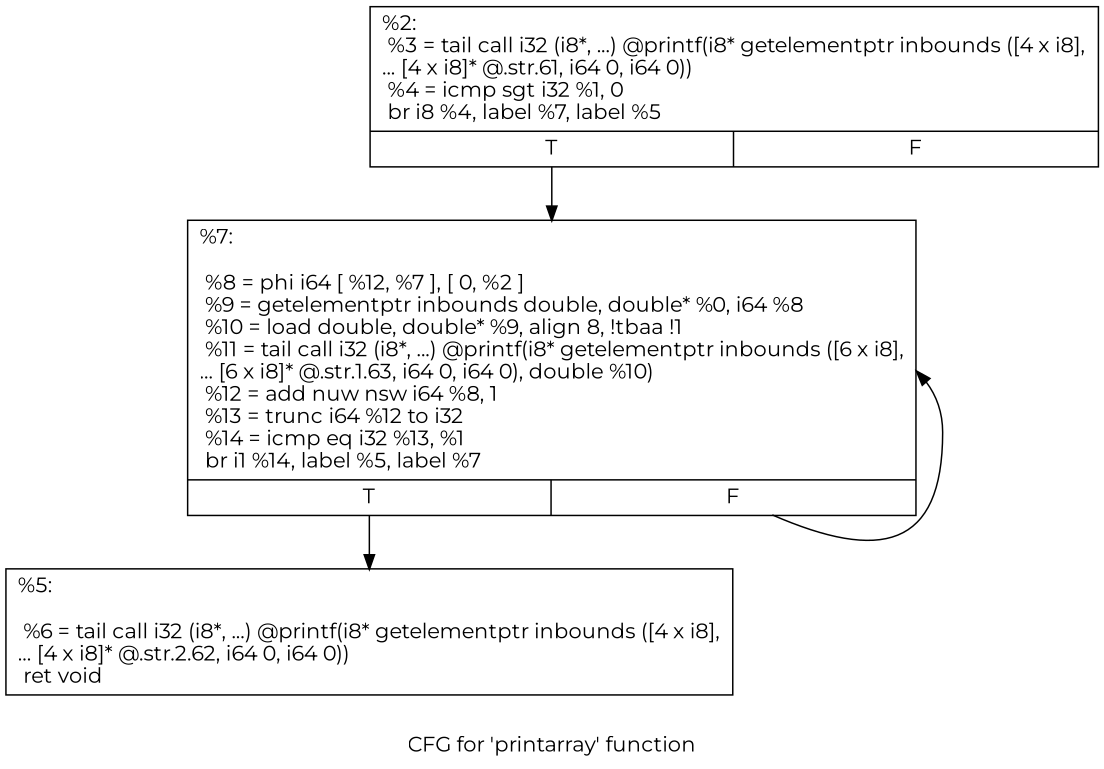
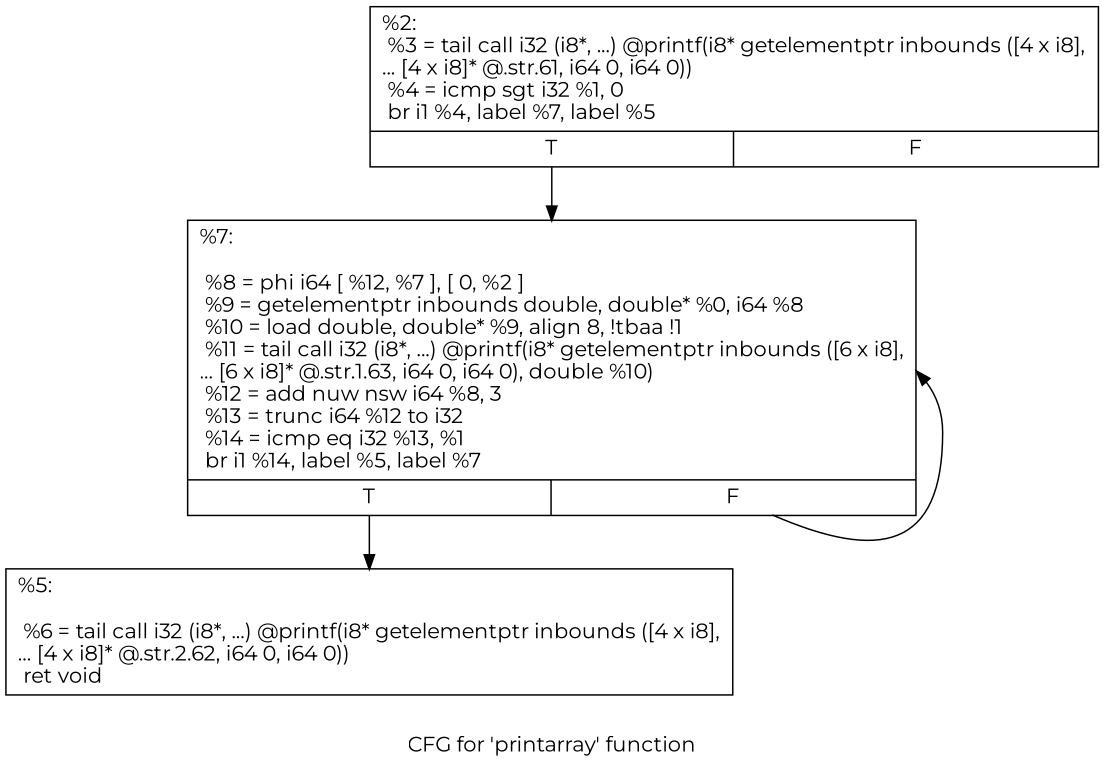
node "%2:": text "br i8 %4, label %7, label %5" -> "br i1 %4, label %7, label %5"
node "%7:": text "%12 = add nuw nsw i64 %8, 1" -> "%12 = add nuw nsw i64 %8, 3"
